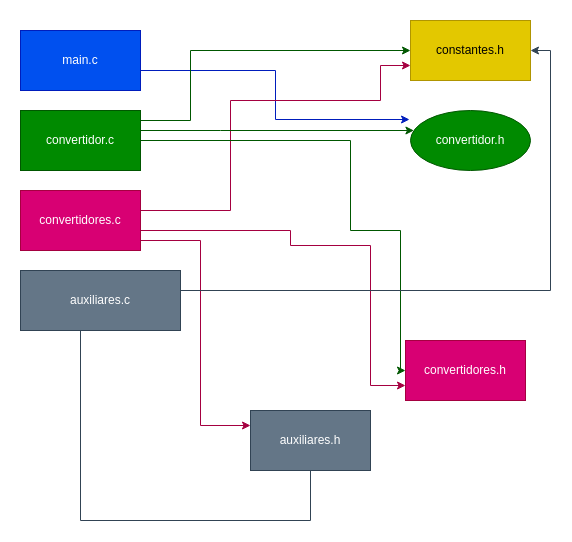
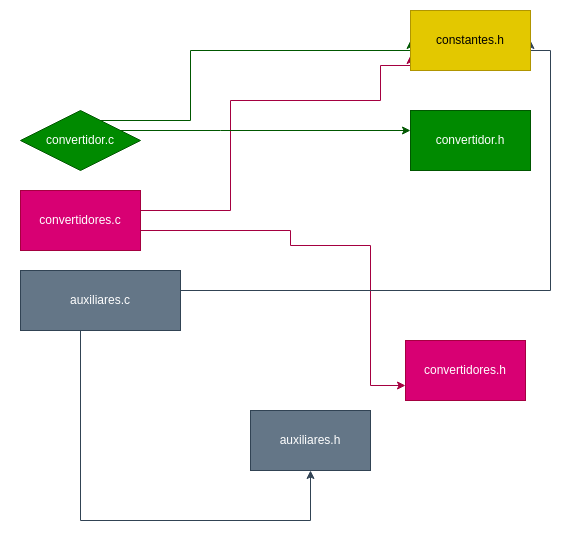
node "constantes.h": moved (471, 51) -> (471, 41)
node "main.c": removed
edge "main.c" -> "convertidor.h": removed
node "convertidor.c": shape rectangle -> diamond
node "convertidor.h": shape ellipse -> rectangle
edge "convertidor.c" -> "convertidores.h": removed
edge "convertidores.c" -> "auxiliares.h": removed
edge "auxiliares.c" -- "auxiliares.h": arrowhead none -> classic
